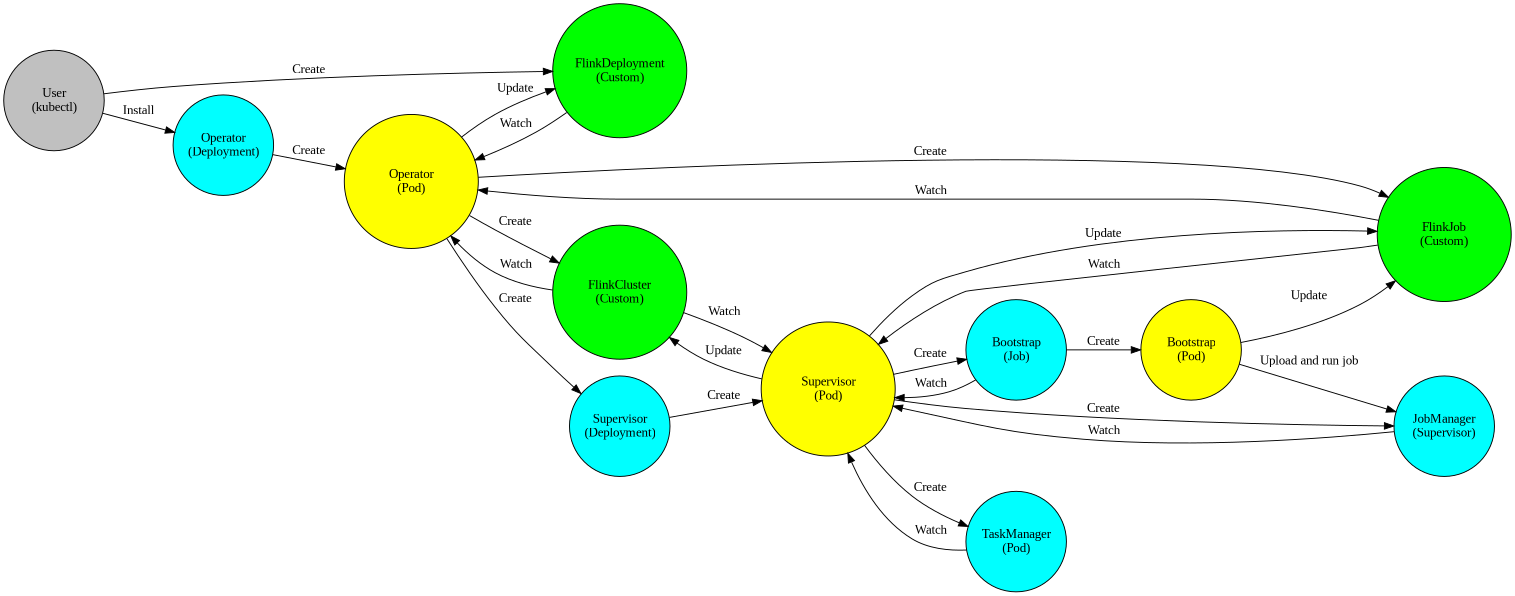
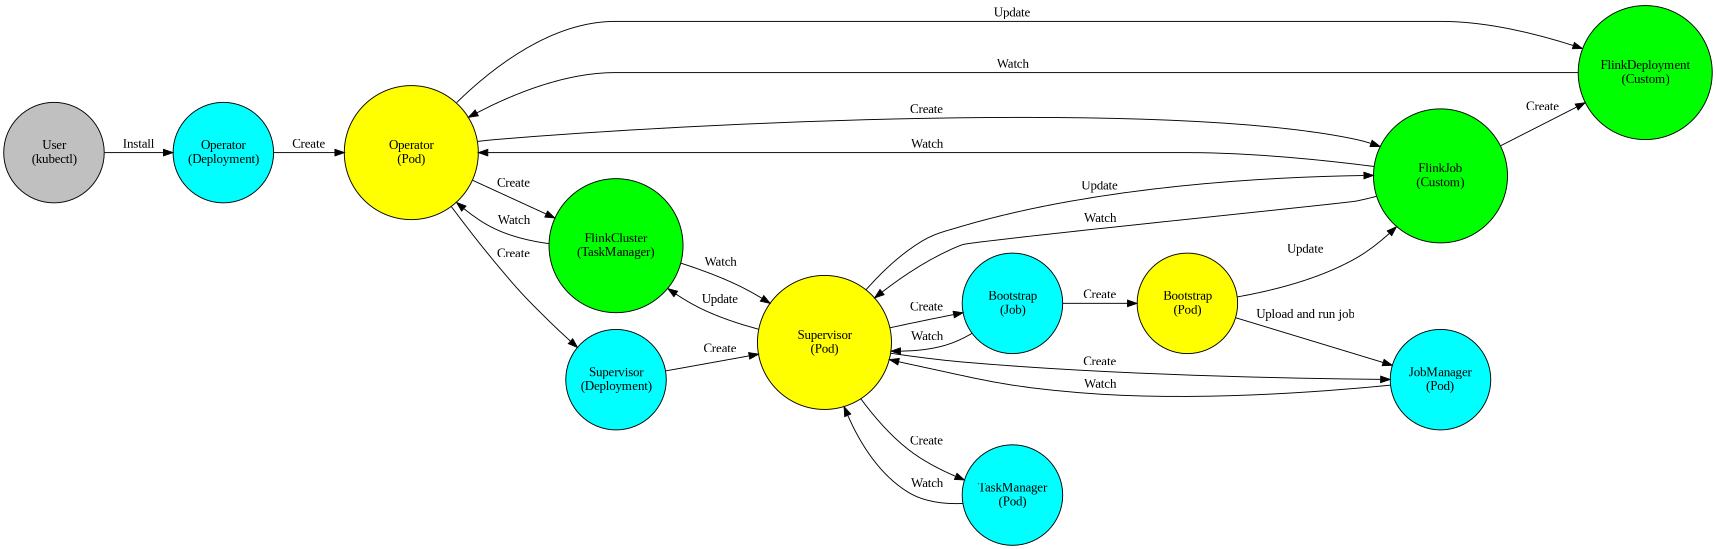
edge "User" -> "FlinkDeployment": now "FlinkJob" -> "FlinkDeployment"
node "FlinkCluster": text "(Custom)" -> "(TaskManager)"
node "JobManager": text "(Supervisor)" -> "(Pod)"
